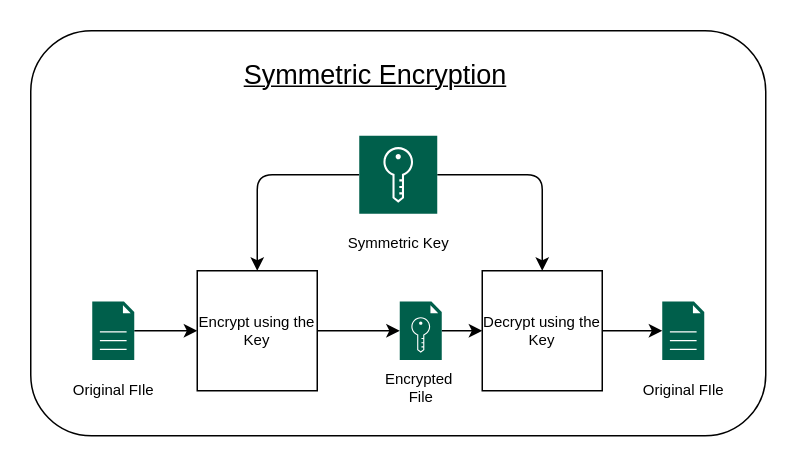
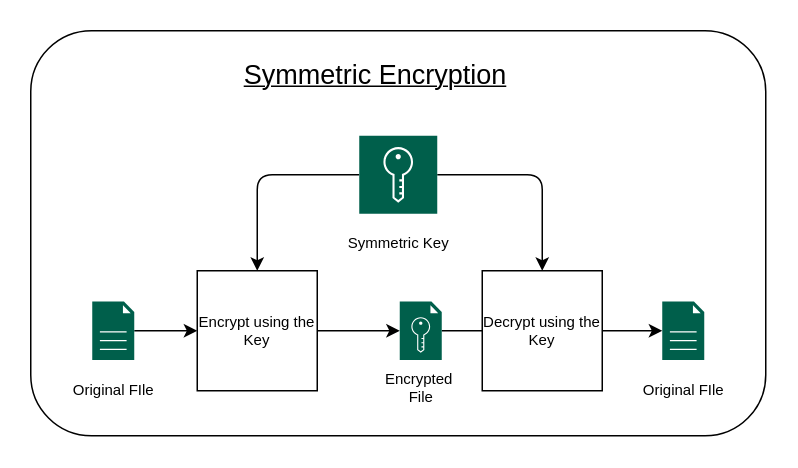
edge "Encrypted File" -> "Decrypt using the Key": arrowhead classic -> none
